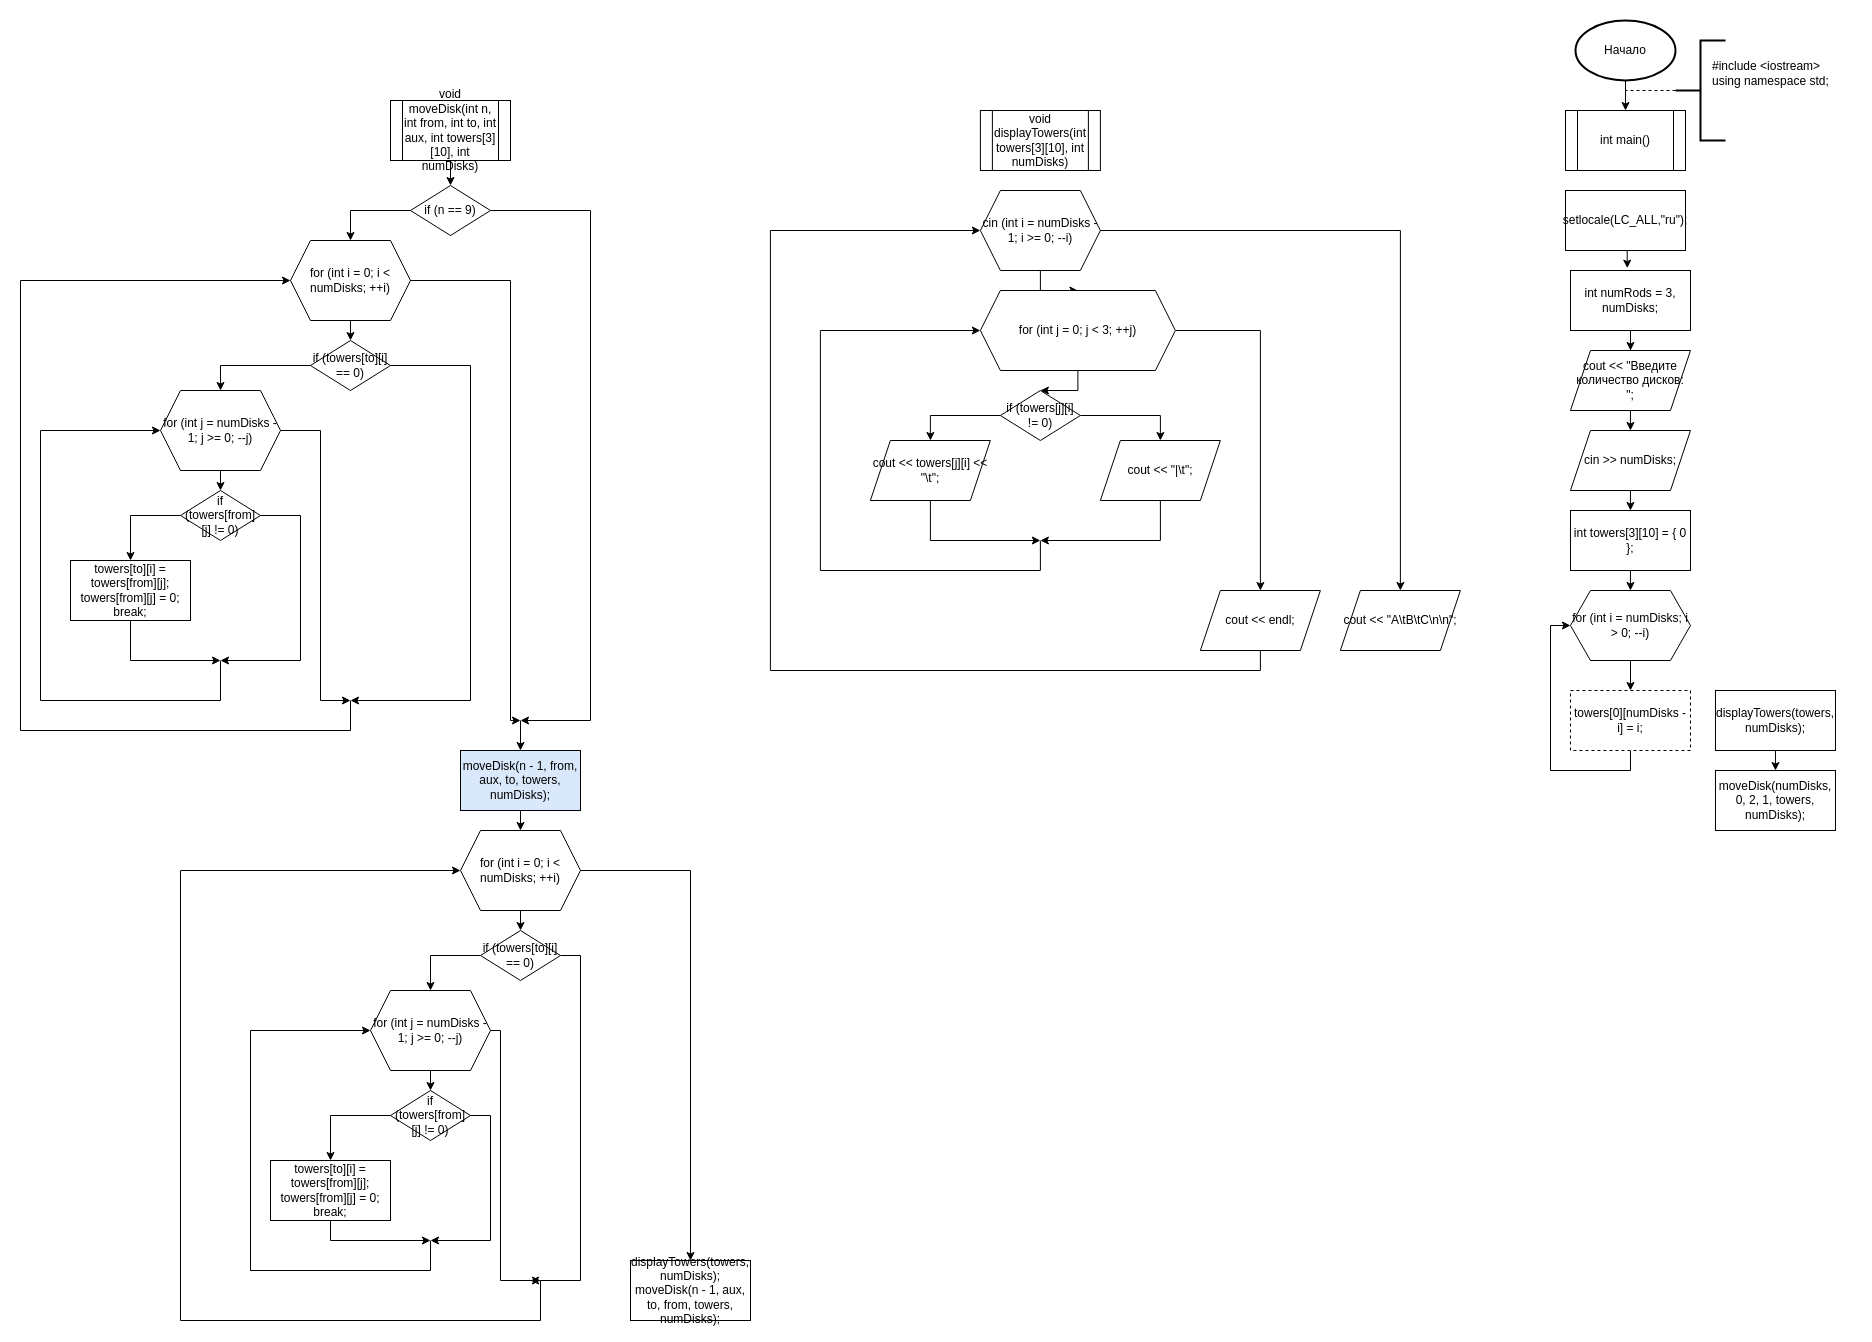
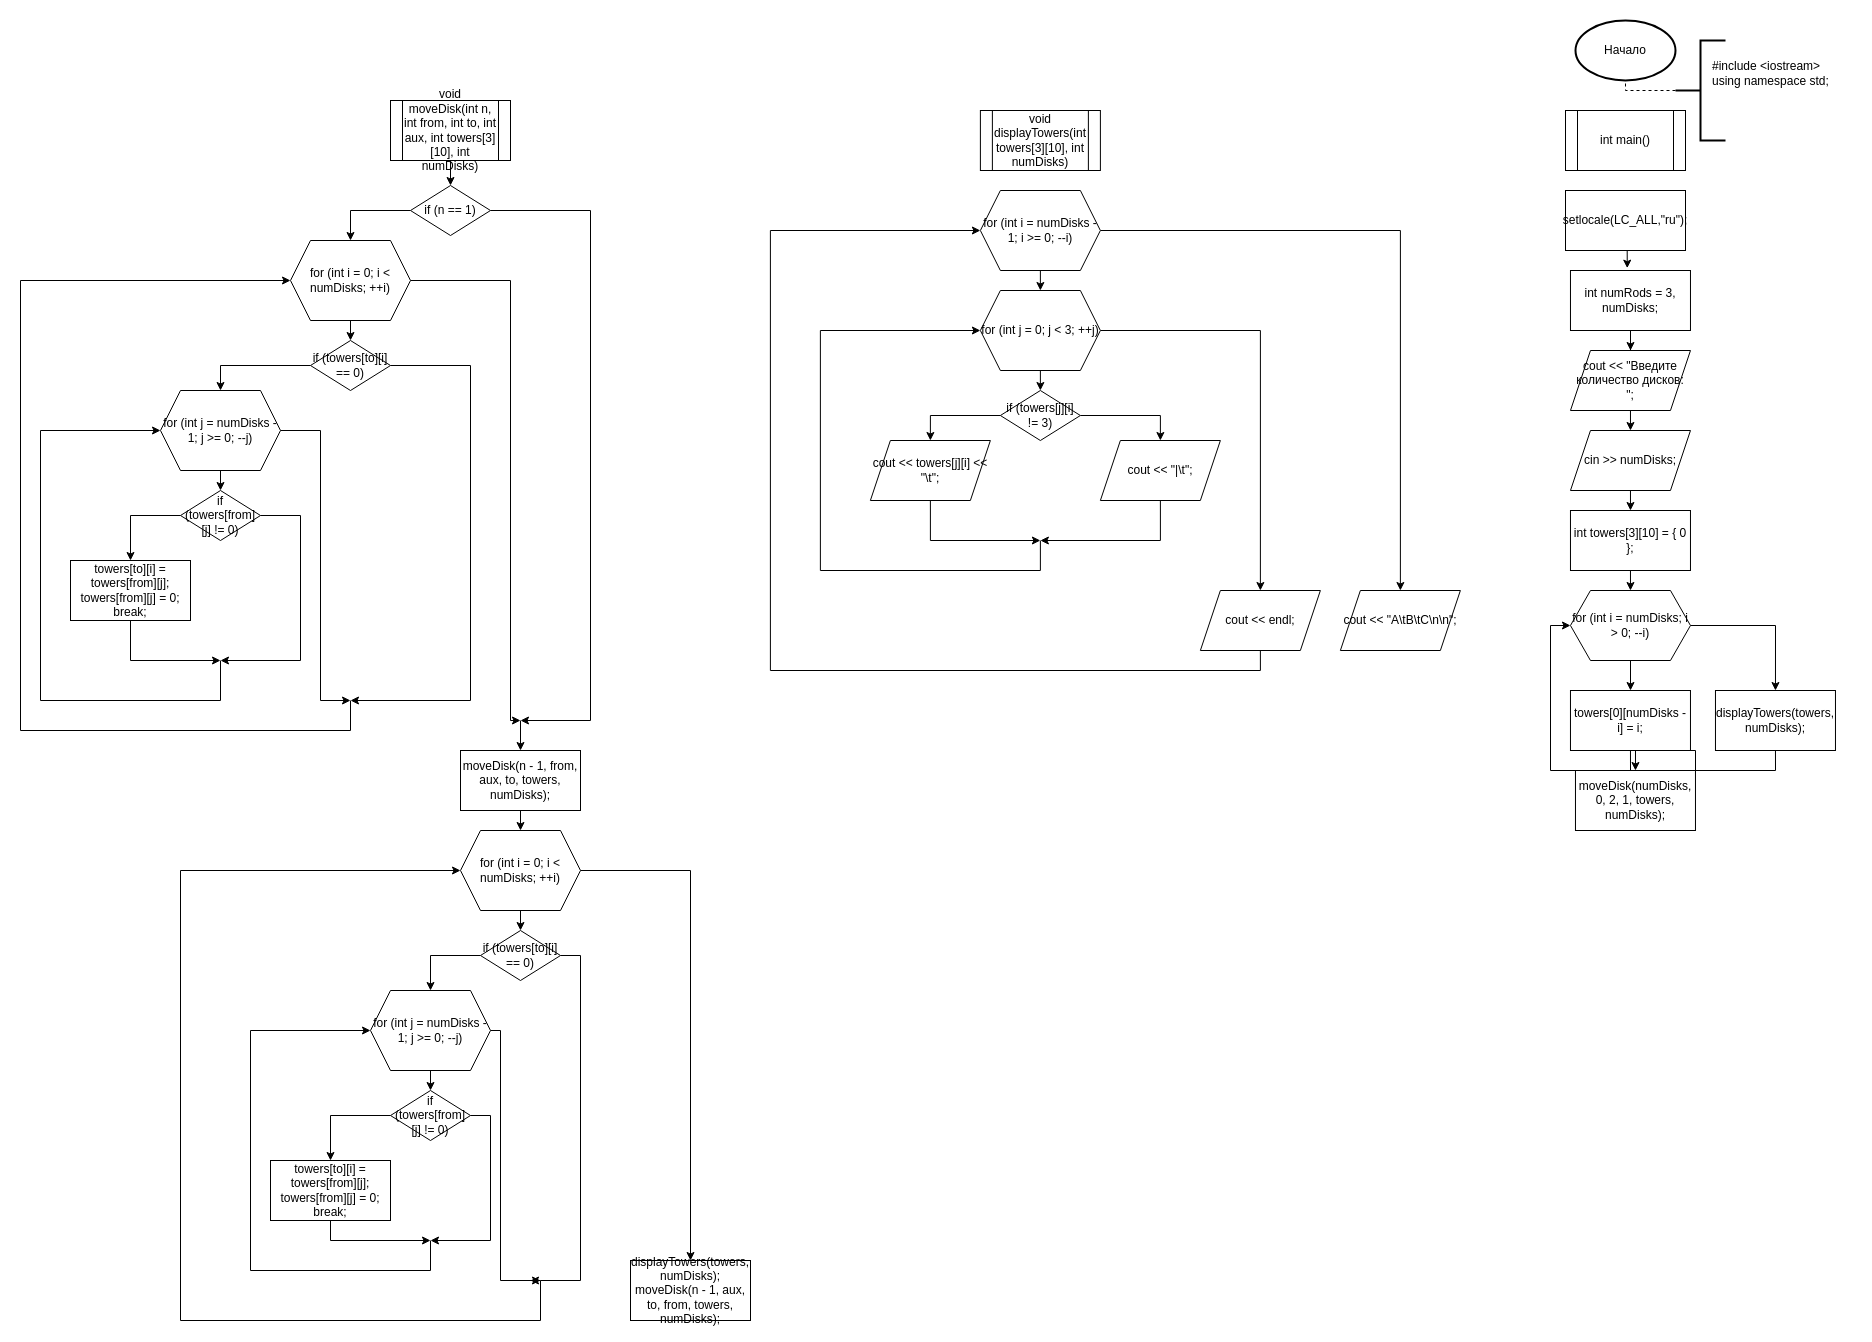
edge "Начало" -> "int main()": removed
node "if (n == 9)": label "if (n == 9)" -> "if (n == 1)"
node "cin (int i = numDisks - 1; i >= 0; --i)": label "cin (int i = numDisks - 1; i >= 0; --i)" -> "for (int i = numDisks - 1; i >= 0; --i)"
node "for (int j = 0; j < 3; ++j)": size 195x80 -> 120x80
node "if (towers[j][i] != 0)": label "if (towers[j][i] != 0)" -> "if (towers[j][i] != 3)"
edge "for (int i = numDisks; i > 0; --i)" -> "displayTowers(towers, numDisks);": added
node "towers[0][numDisks - i] = i;": style dashed -> solid
node "moveDisk(n - 1, from, aux, to, towers, numDisks);": fillcolor #dae8fc -> #ffffff
node "moveDisk(numDisks, 0, 2, 1, towers, numDisks);": moved (1775, 801) -> (1635, 801)
